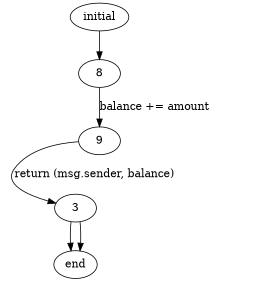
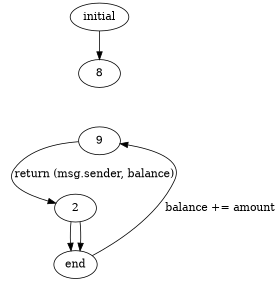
edge "8" -> "9": now "end" -> "9"
node "3": label "3" -> "2"
